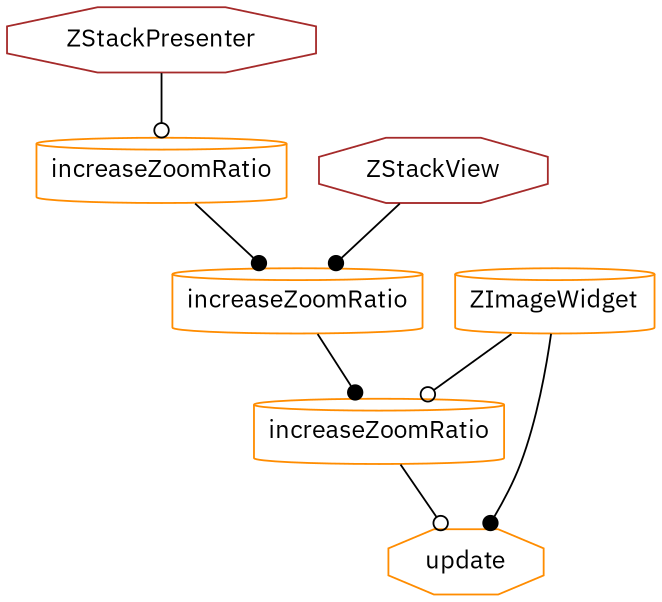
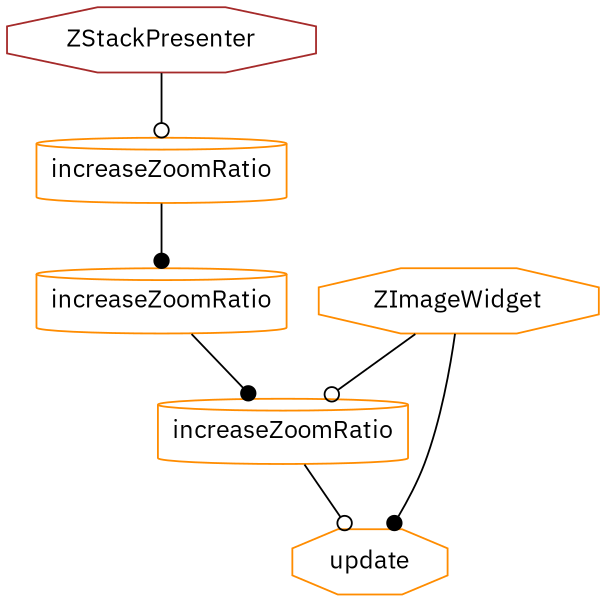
node "ZStackView": removed
node "ZImageWidget": shape cylinder -> octagon
